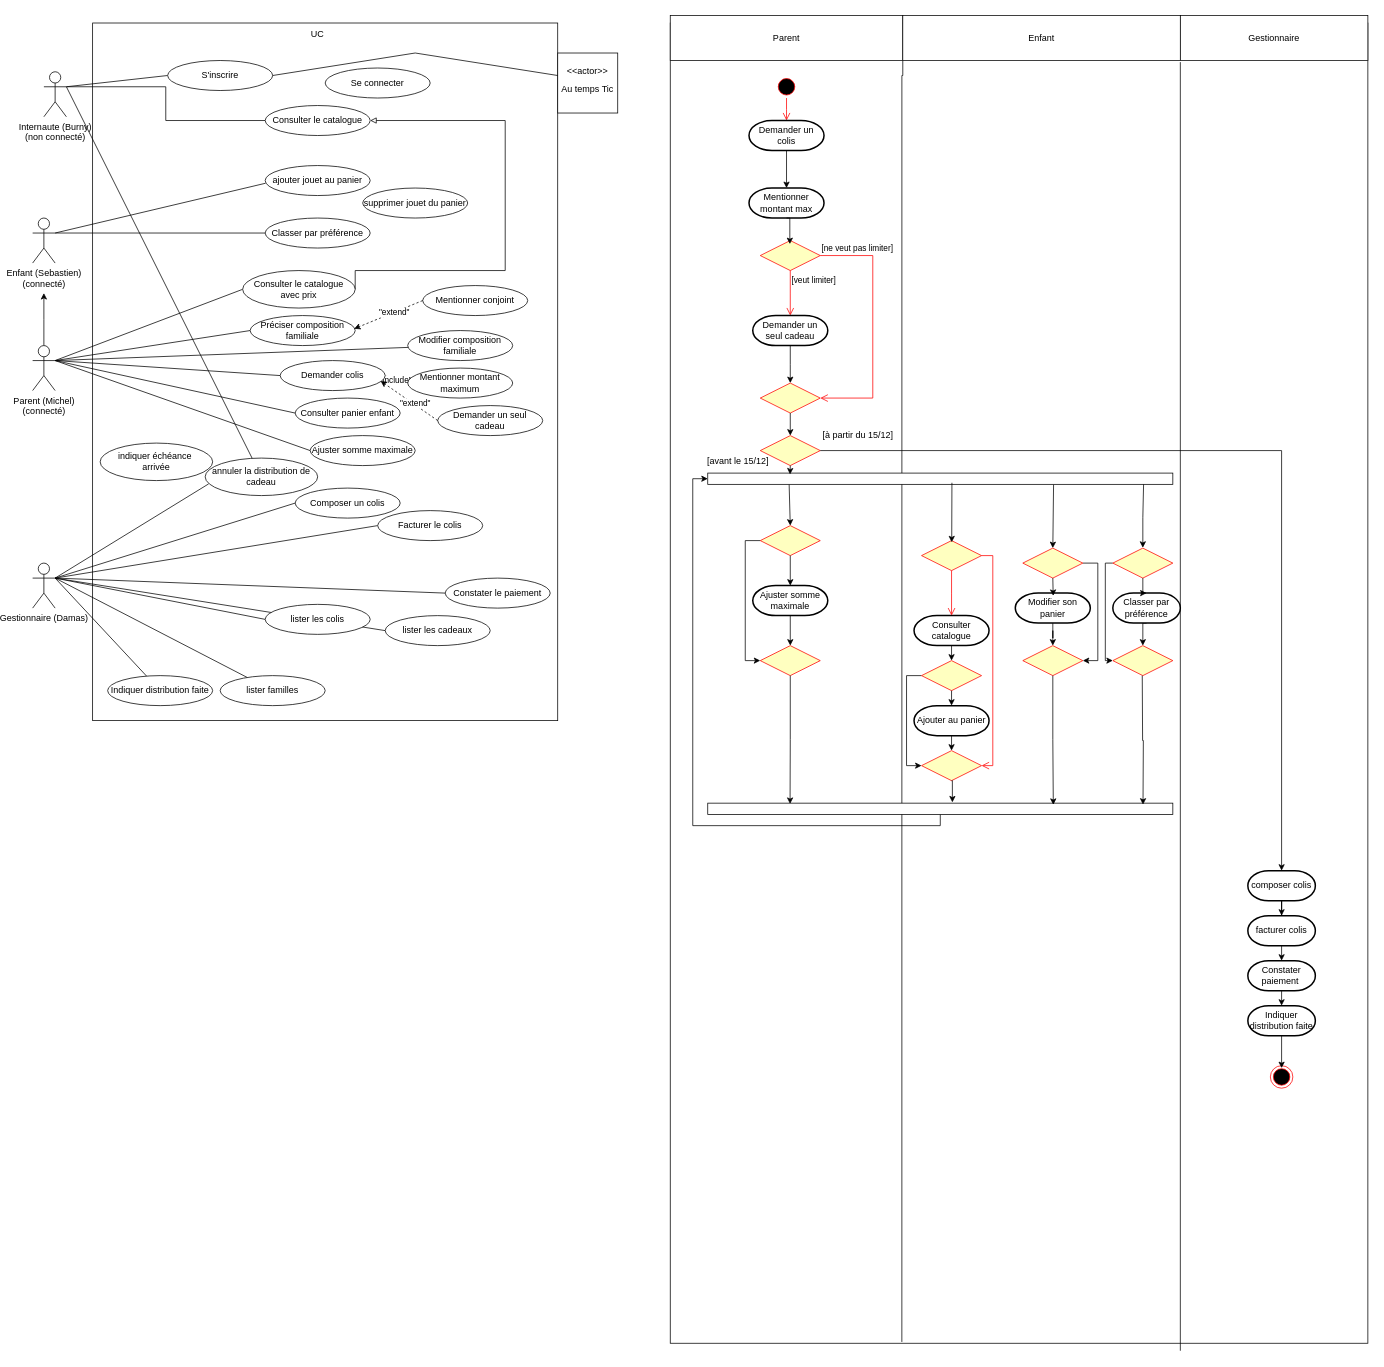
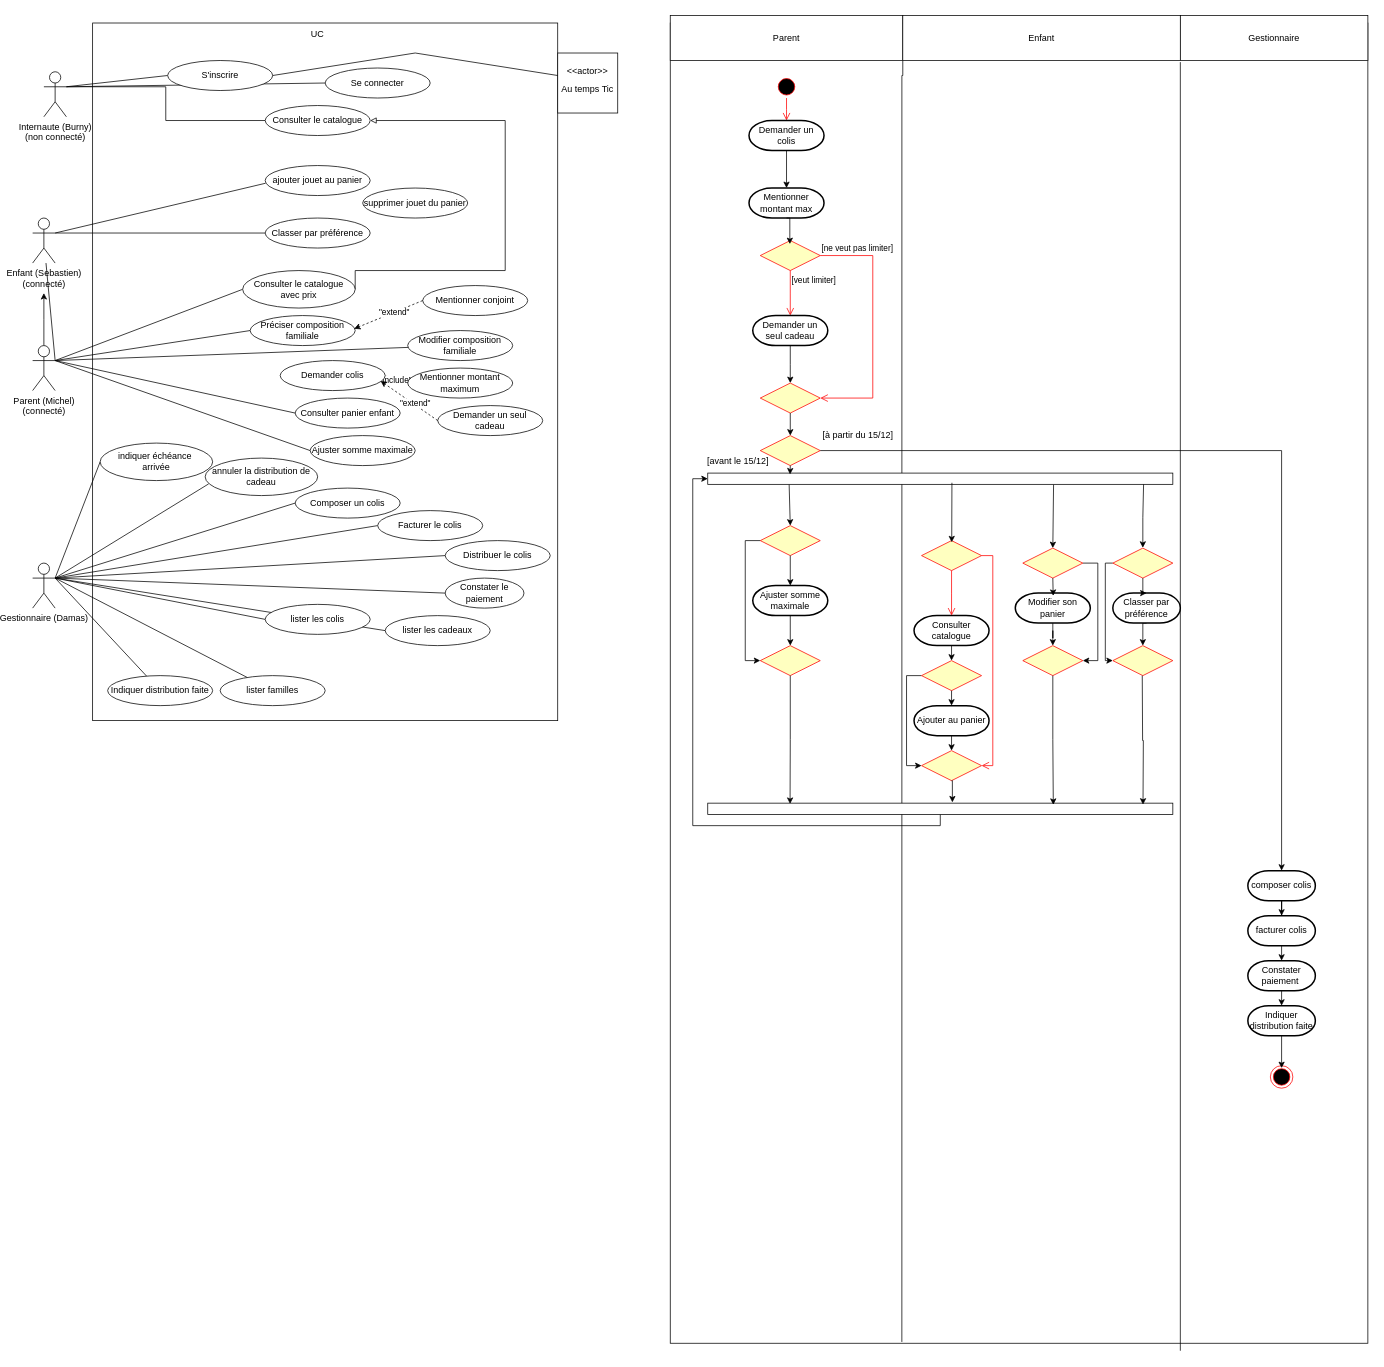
edge "Internaute (Burny) (non connecté)" -- "annuler la distribution de cadeau": now "Internaute (Burny) (non connecté)" -- "Se connecter"
edge "Parent (Michel) (connecté)" -- "Demander colis": now "Parent (Michel) (connecté)" -- "Enfant (Sebastien) (connecté)"
edge "indiquer échéance arrivée" -- "Gestionnaire (Damas)": added
node "Distribuer le colis": added
edge "Distribuer le colis" -- "Gestionnaire (Damas)": added
node "Constater le paiement": size 105x30 -> 79x30
